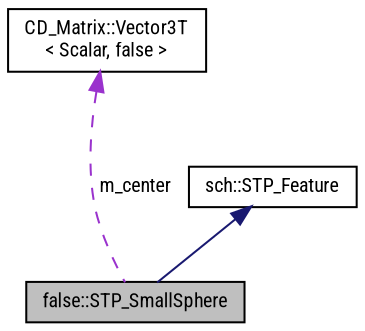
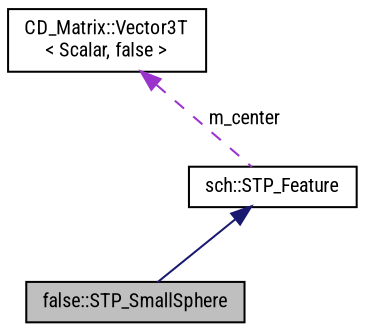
edge "false::STP_SmallSphere" -> "CD_Matrix::Vector3T < Scalar, false >": now "sch::STP_Feature" -> "CD_Matrix::Vector3T < Scalar, false >"
